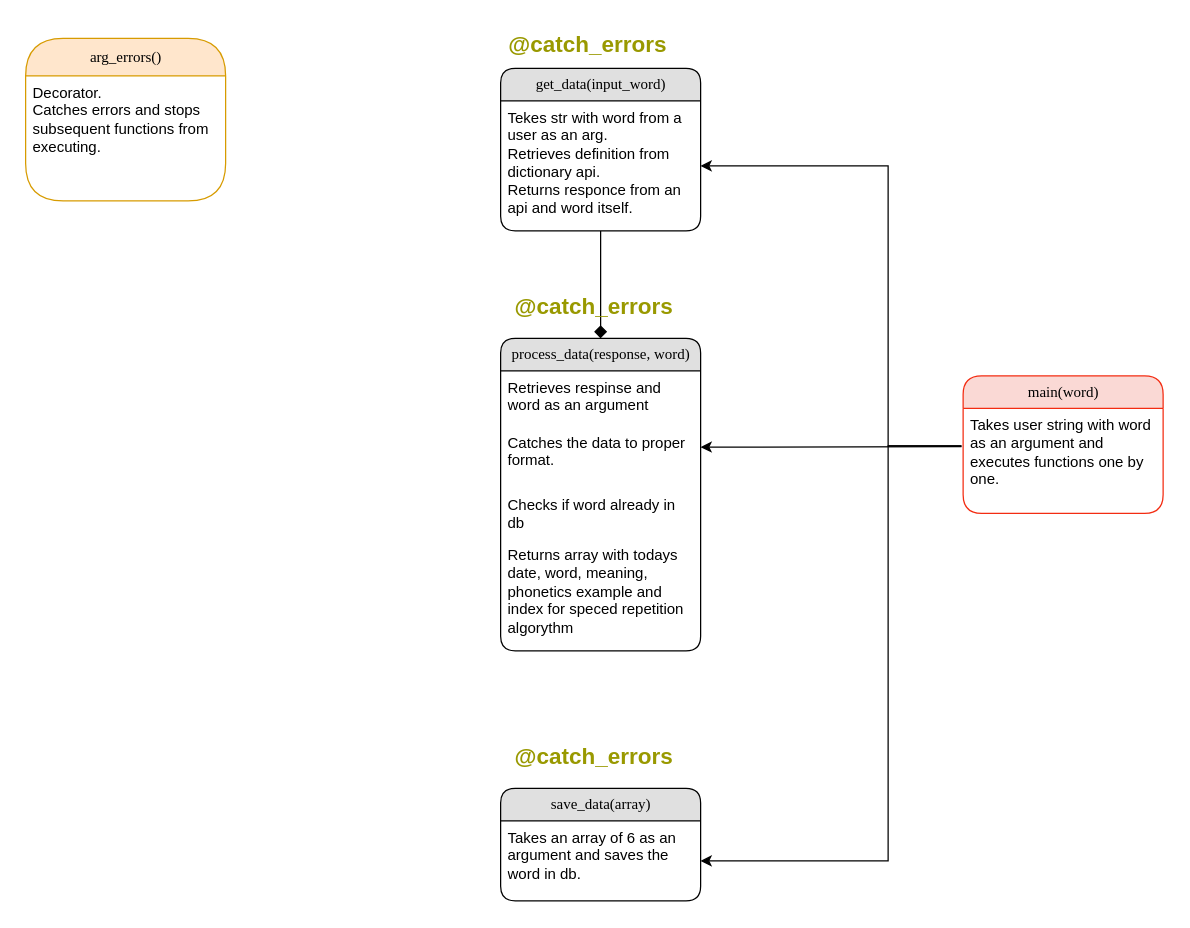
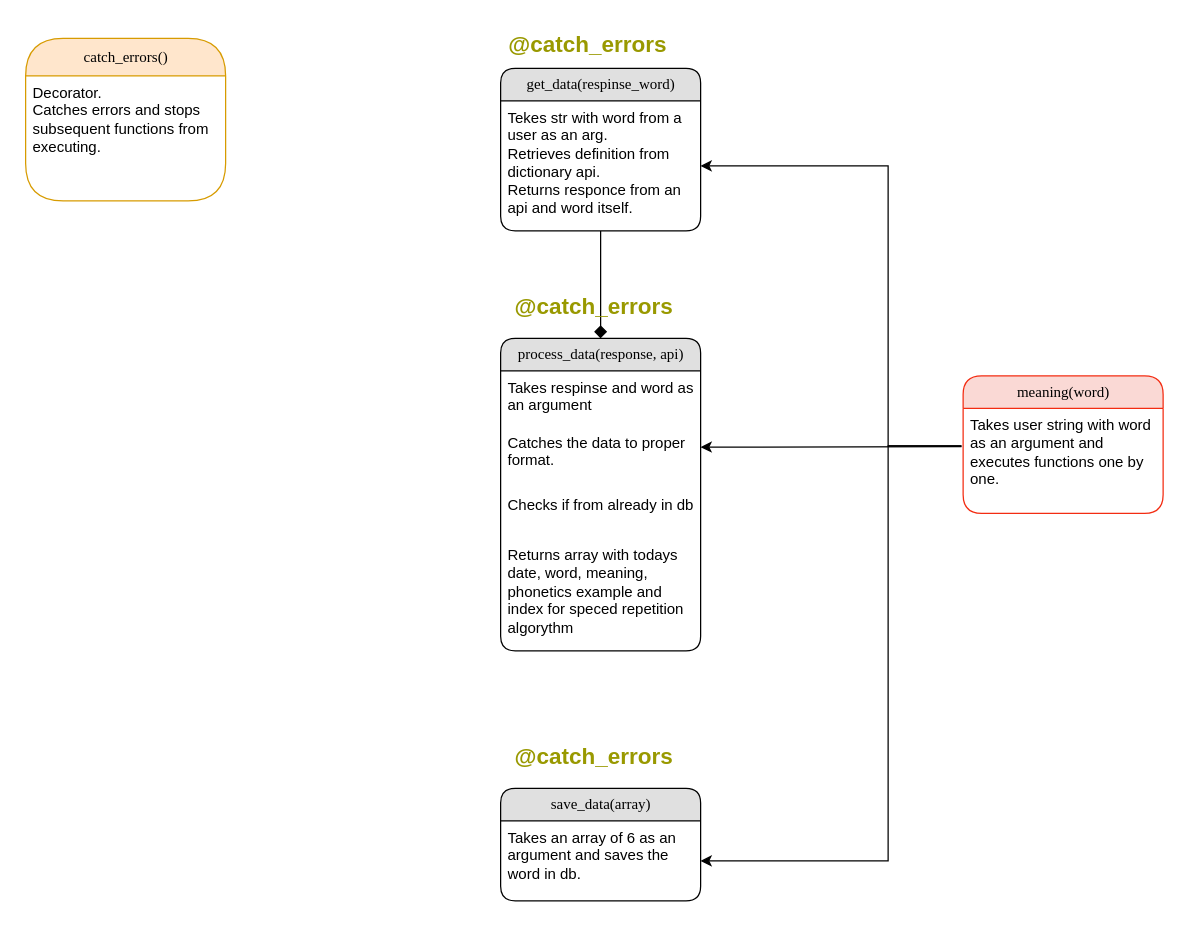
node "arg_errors()": label "arg_errors()" -> "catch_errors()"
node "get_data(input_word)": label "get_data(input_word)" -> "get_data(respinse_word)"
node "process_data(response, word)": label "process_data(response, word)" -> "process_data(response, api)"
node "main(word)": label "main(word)" -> "meaning(word)"
node "Retrieves respinse and word as an argument": label "Retrieves respinse and word as an argument" -> "Takes respinse and word as an argument"
node "Checks if word already in db": label "Checks if word already in db" -> "Checks if from already in db"
